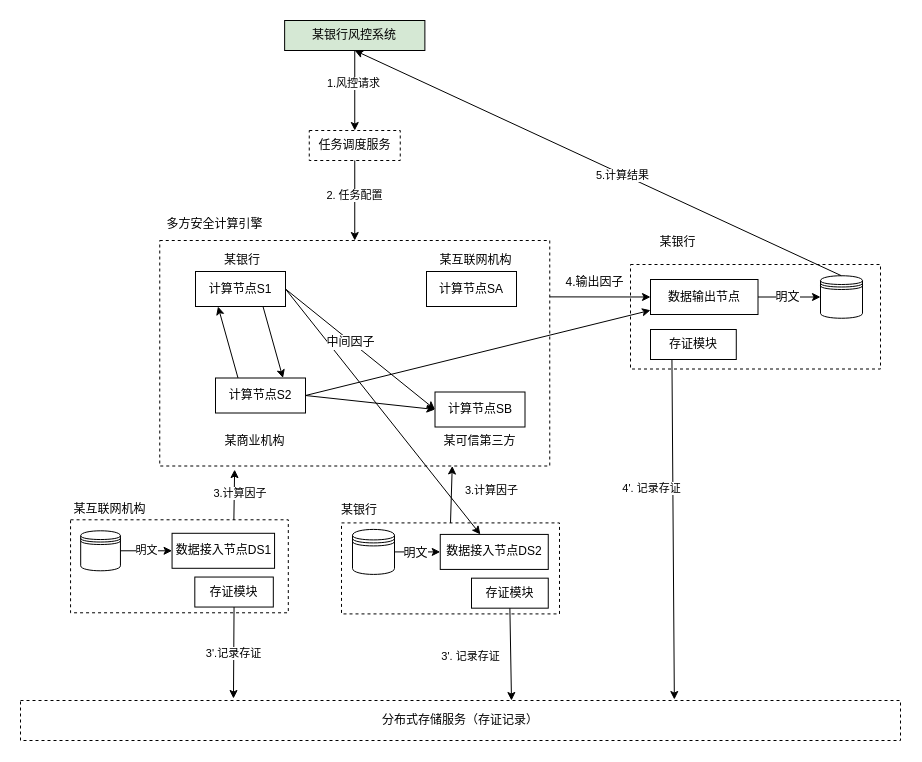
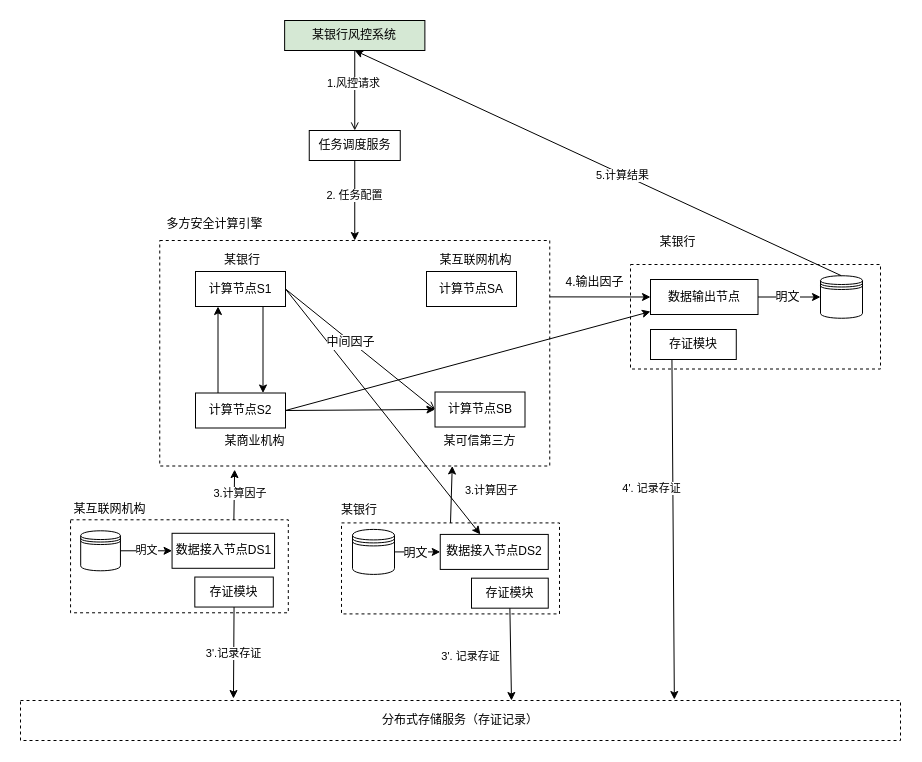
edge "某银行风控系统" -> "任务调度服务": arrowhead classic -> open
node "任务调度服务": style dashed -> solid
node "计算节点S2": moved (261, 396) -> (241, 411)
edge "计算节点S1" -> "计算节点SB": arrowhead classic -> open
